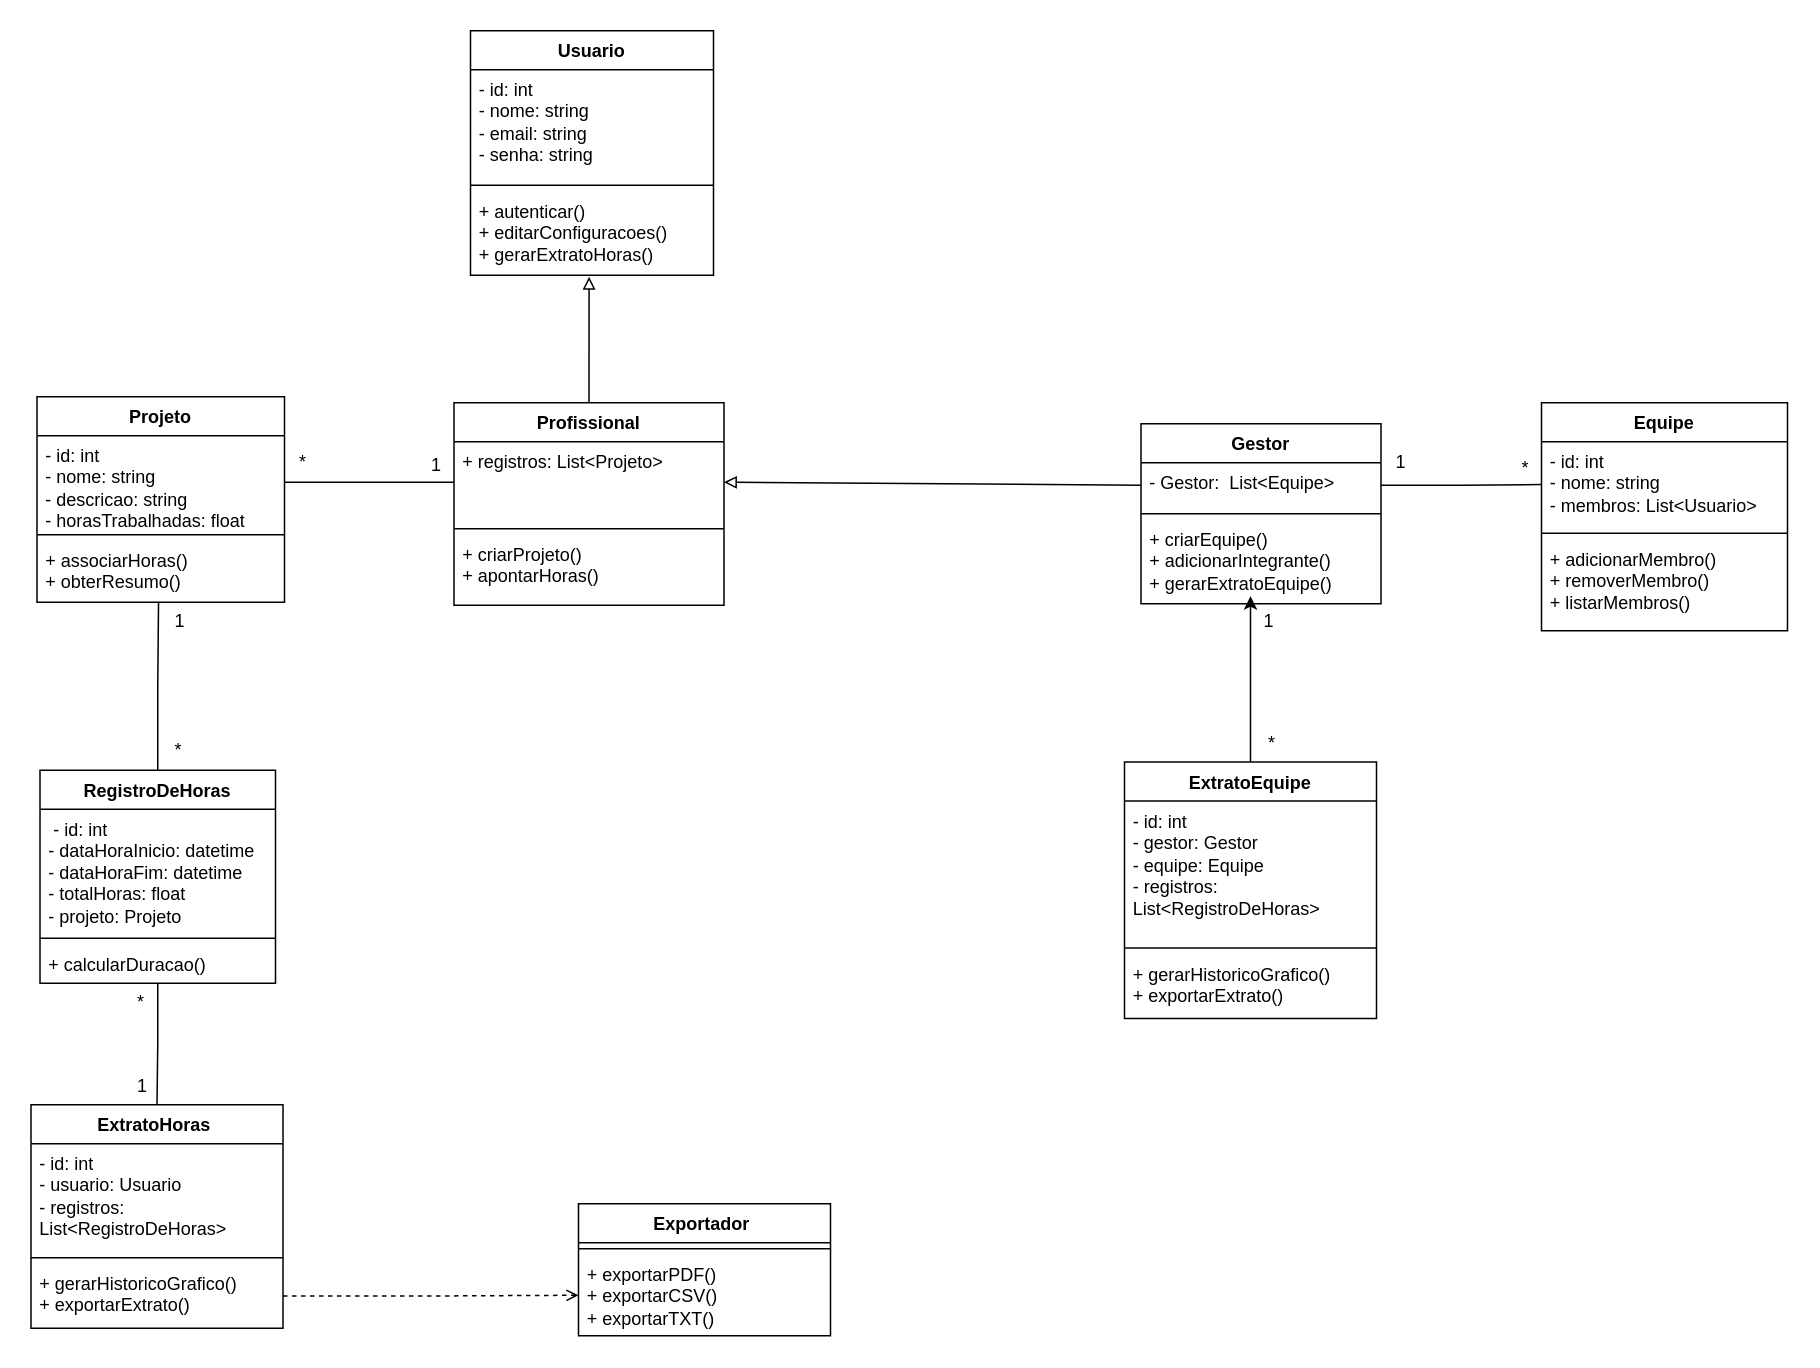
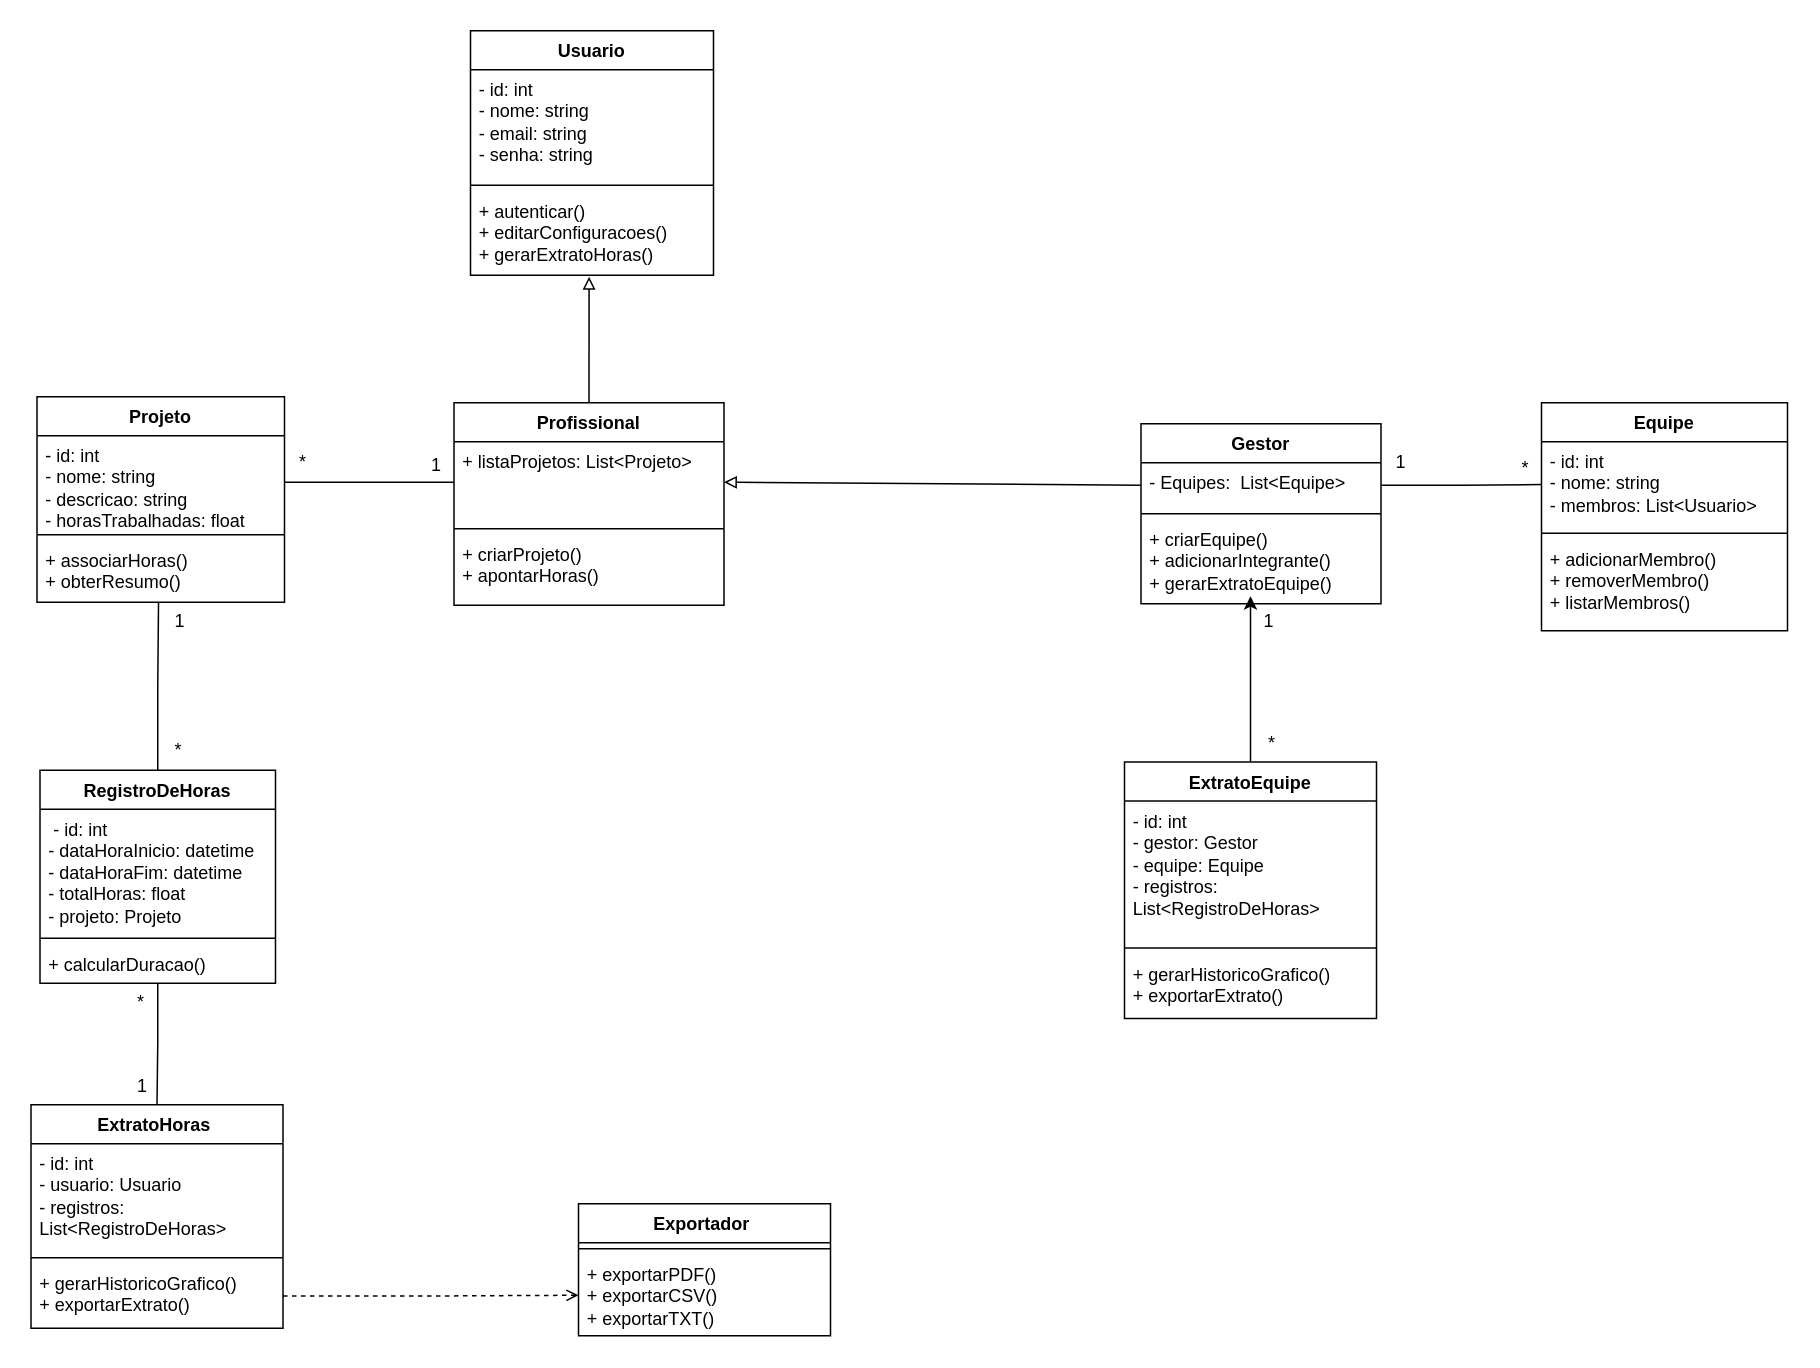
node "+ registros: List<Projeto>": label "+ registros: List<Projeto>" -> "+ listaProjetos: List<Projeto>"
node "- Gestor: List<Equipe>": label "- Gestor: List<Equipe>" -> "- Equipes: List<Equipe>"
